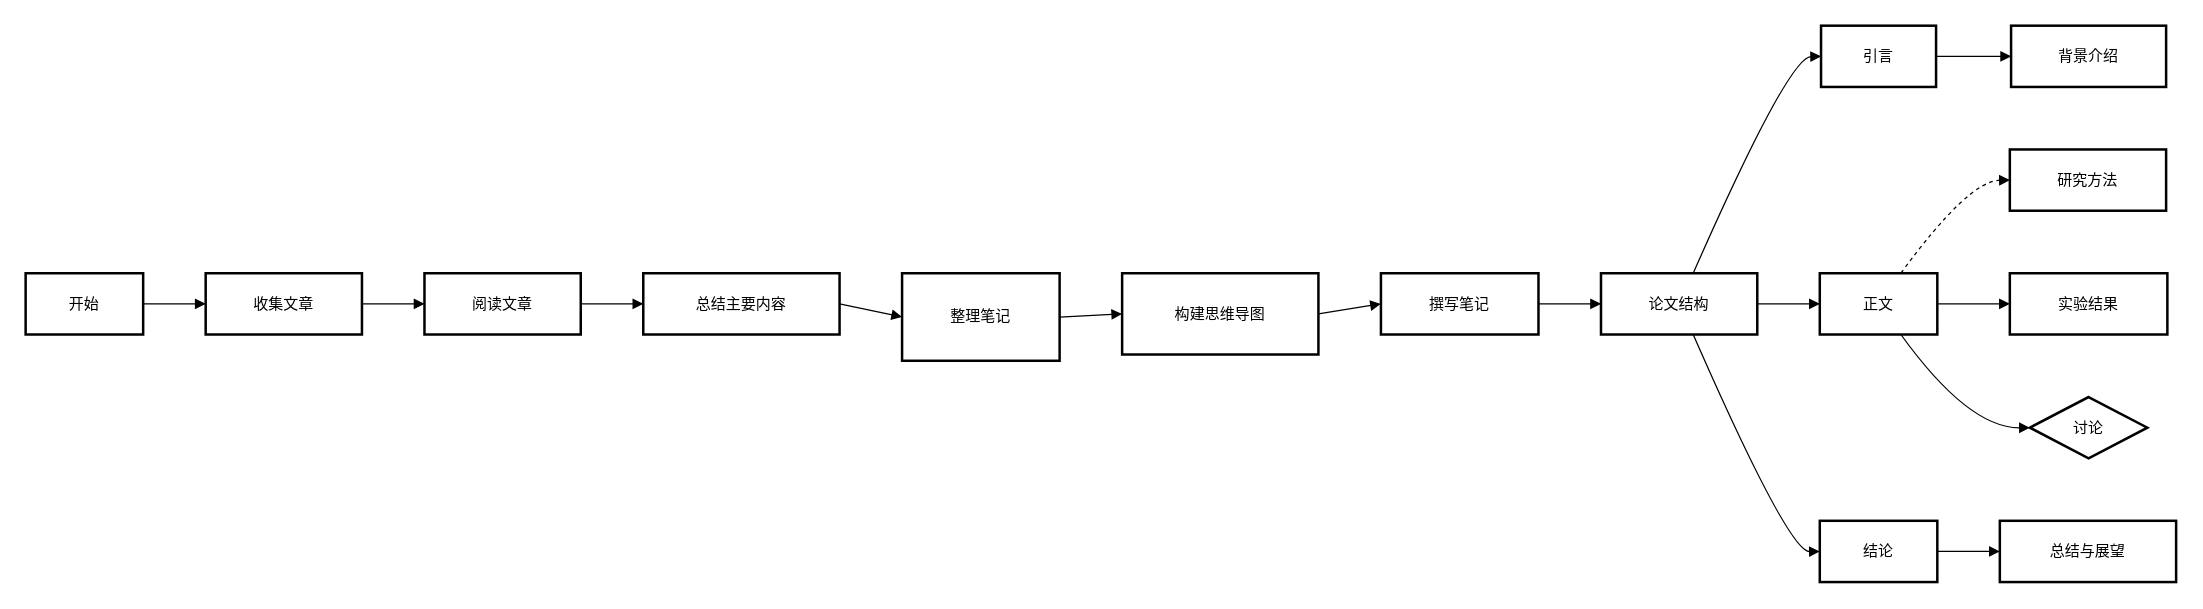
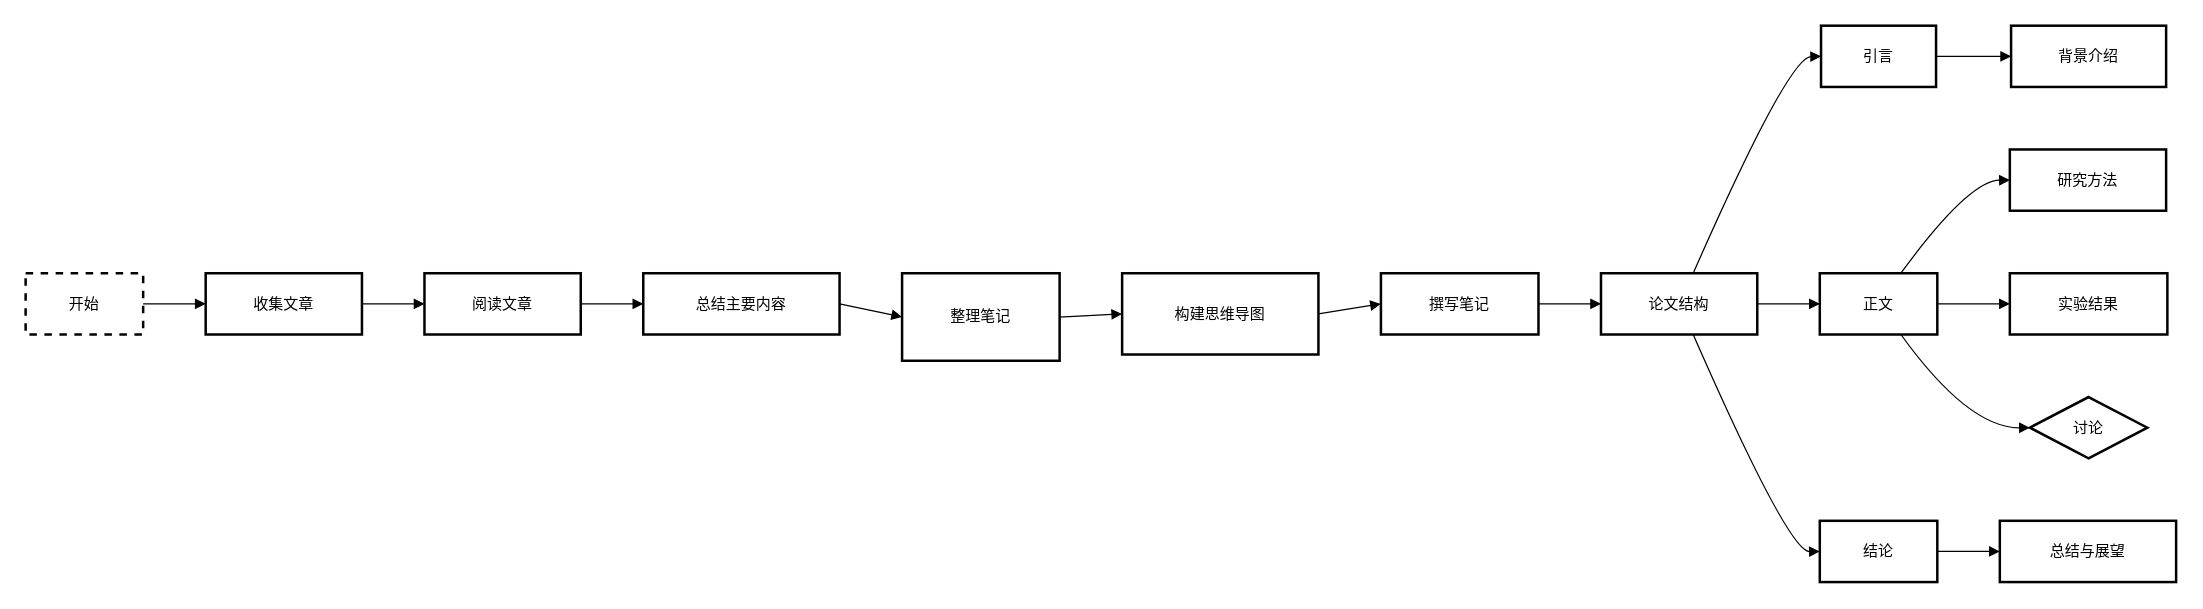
edge "正文" -> "研究方法": style dashed -> solid
node "开始": style solid -> dashed
